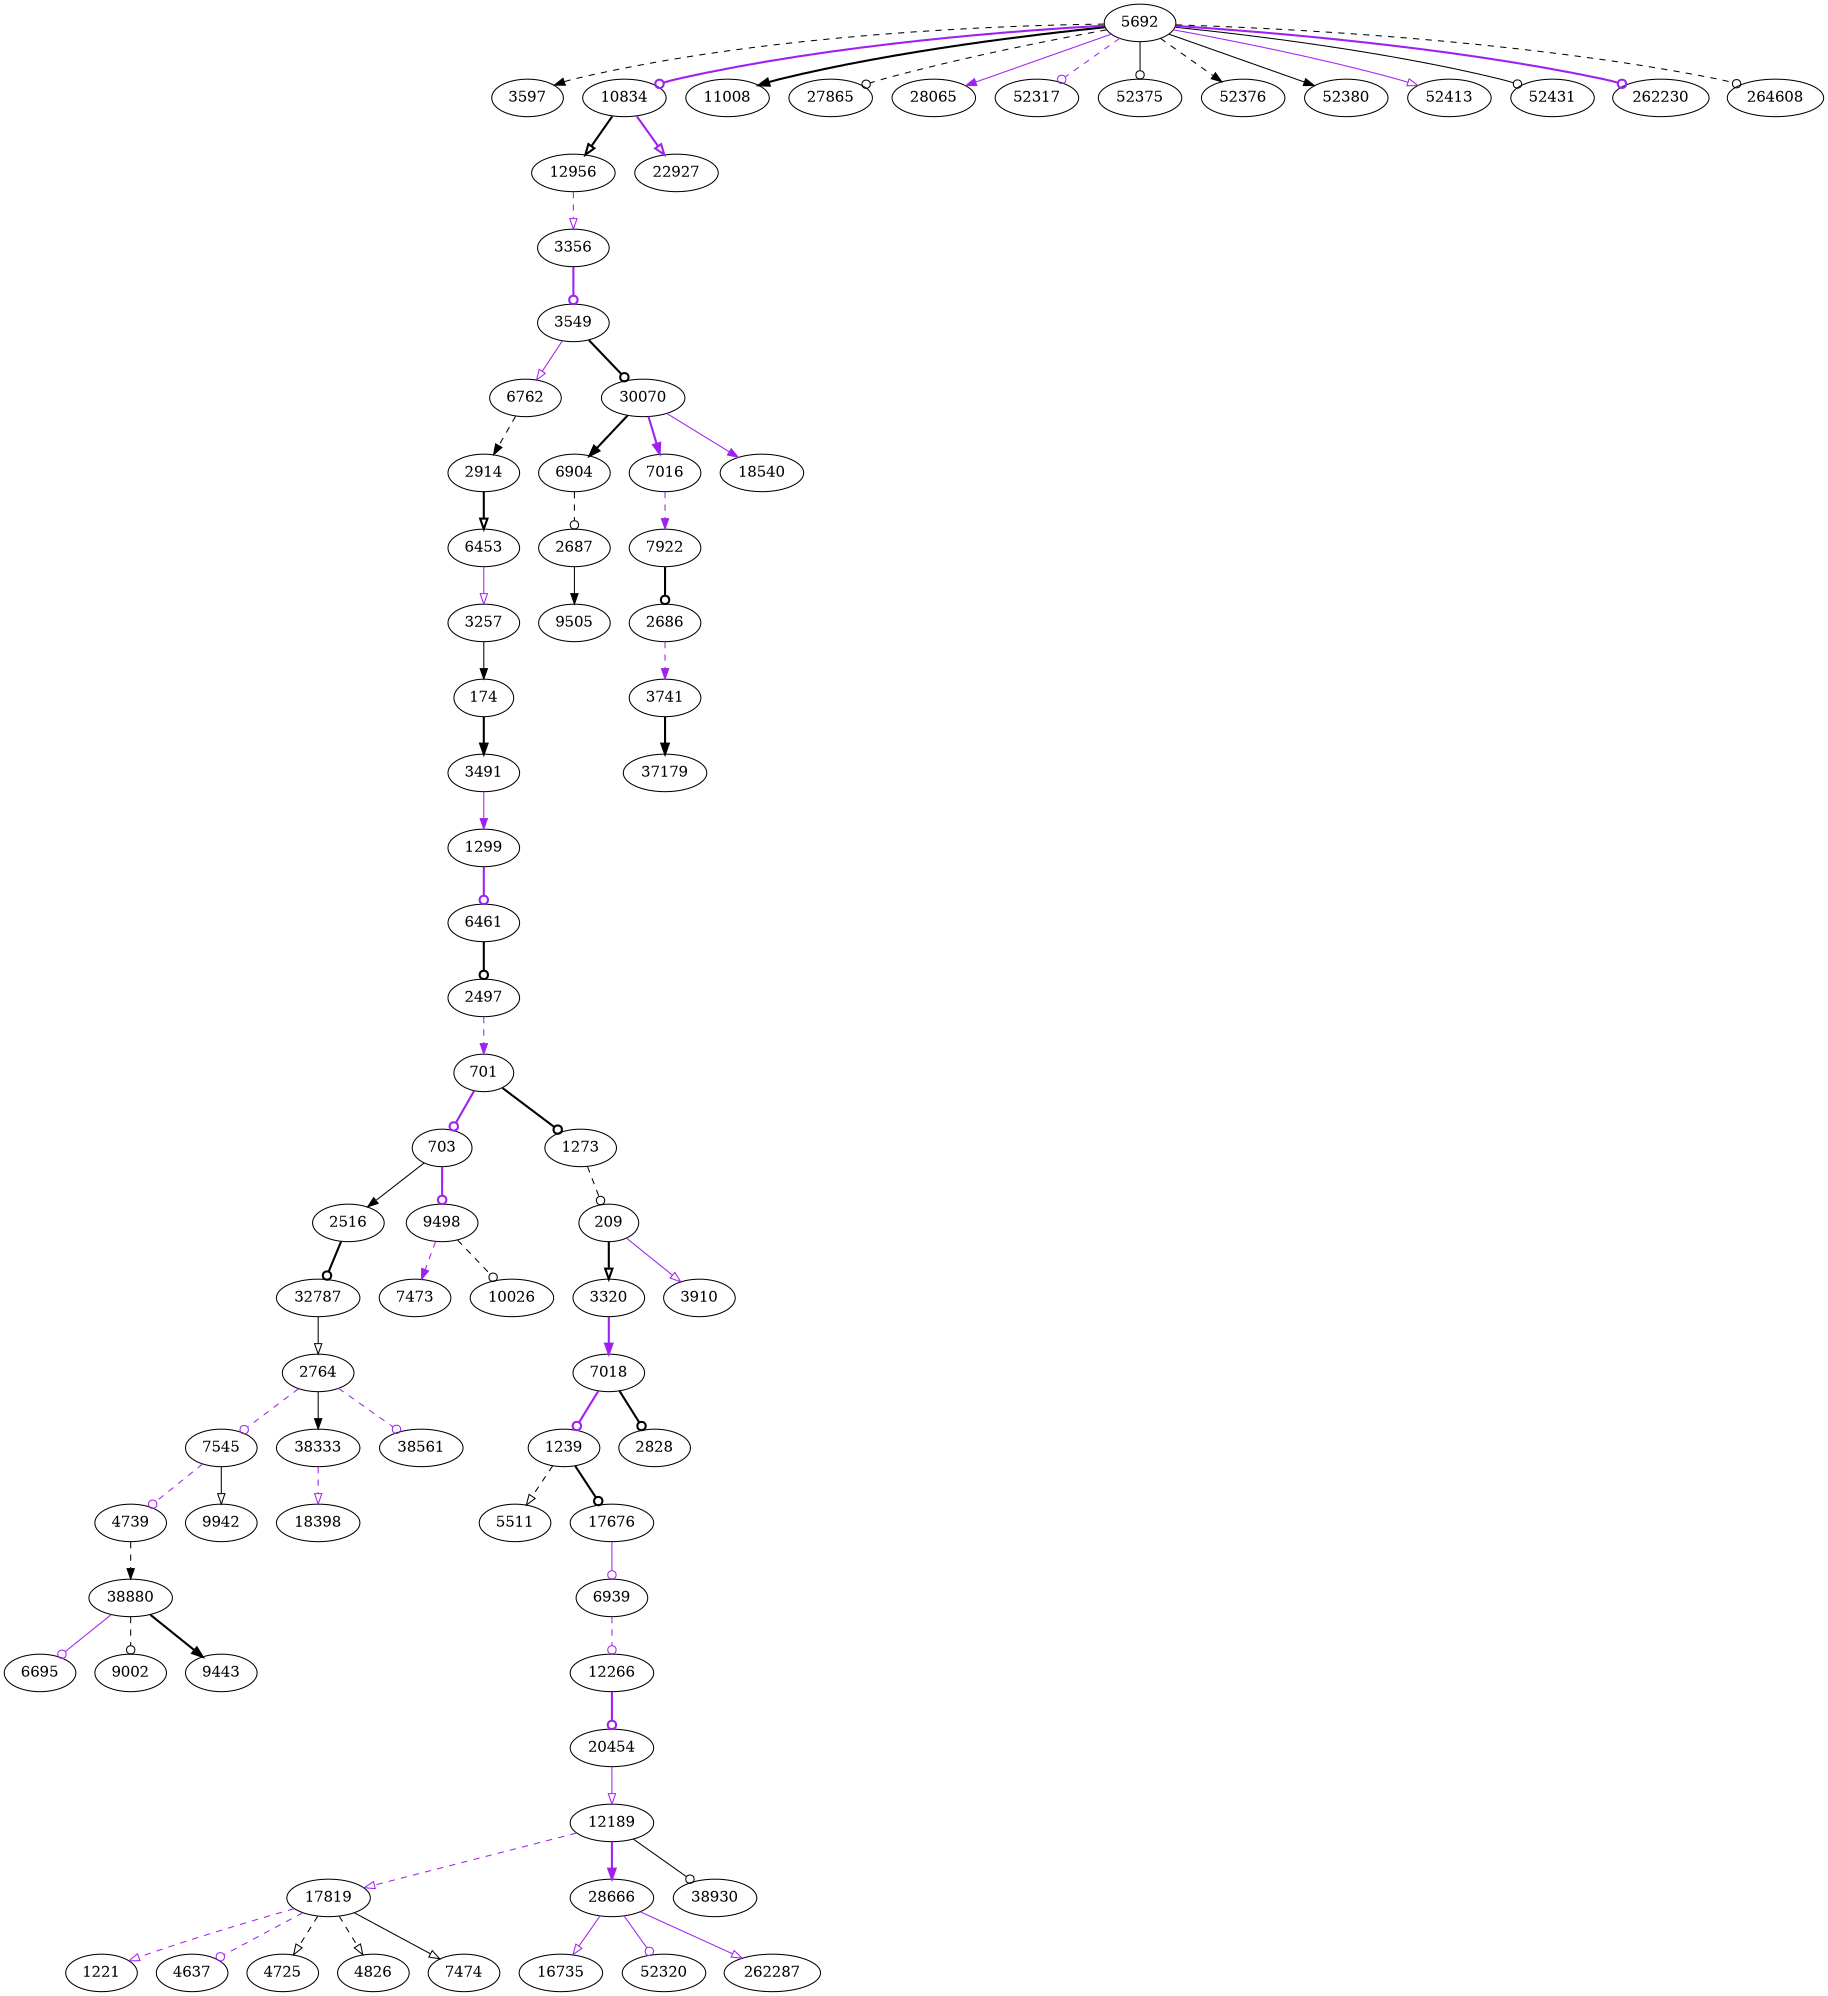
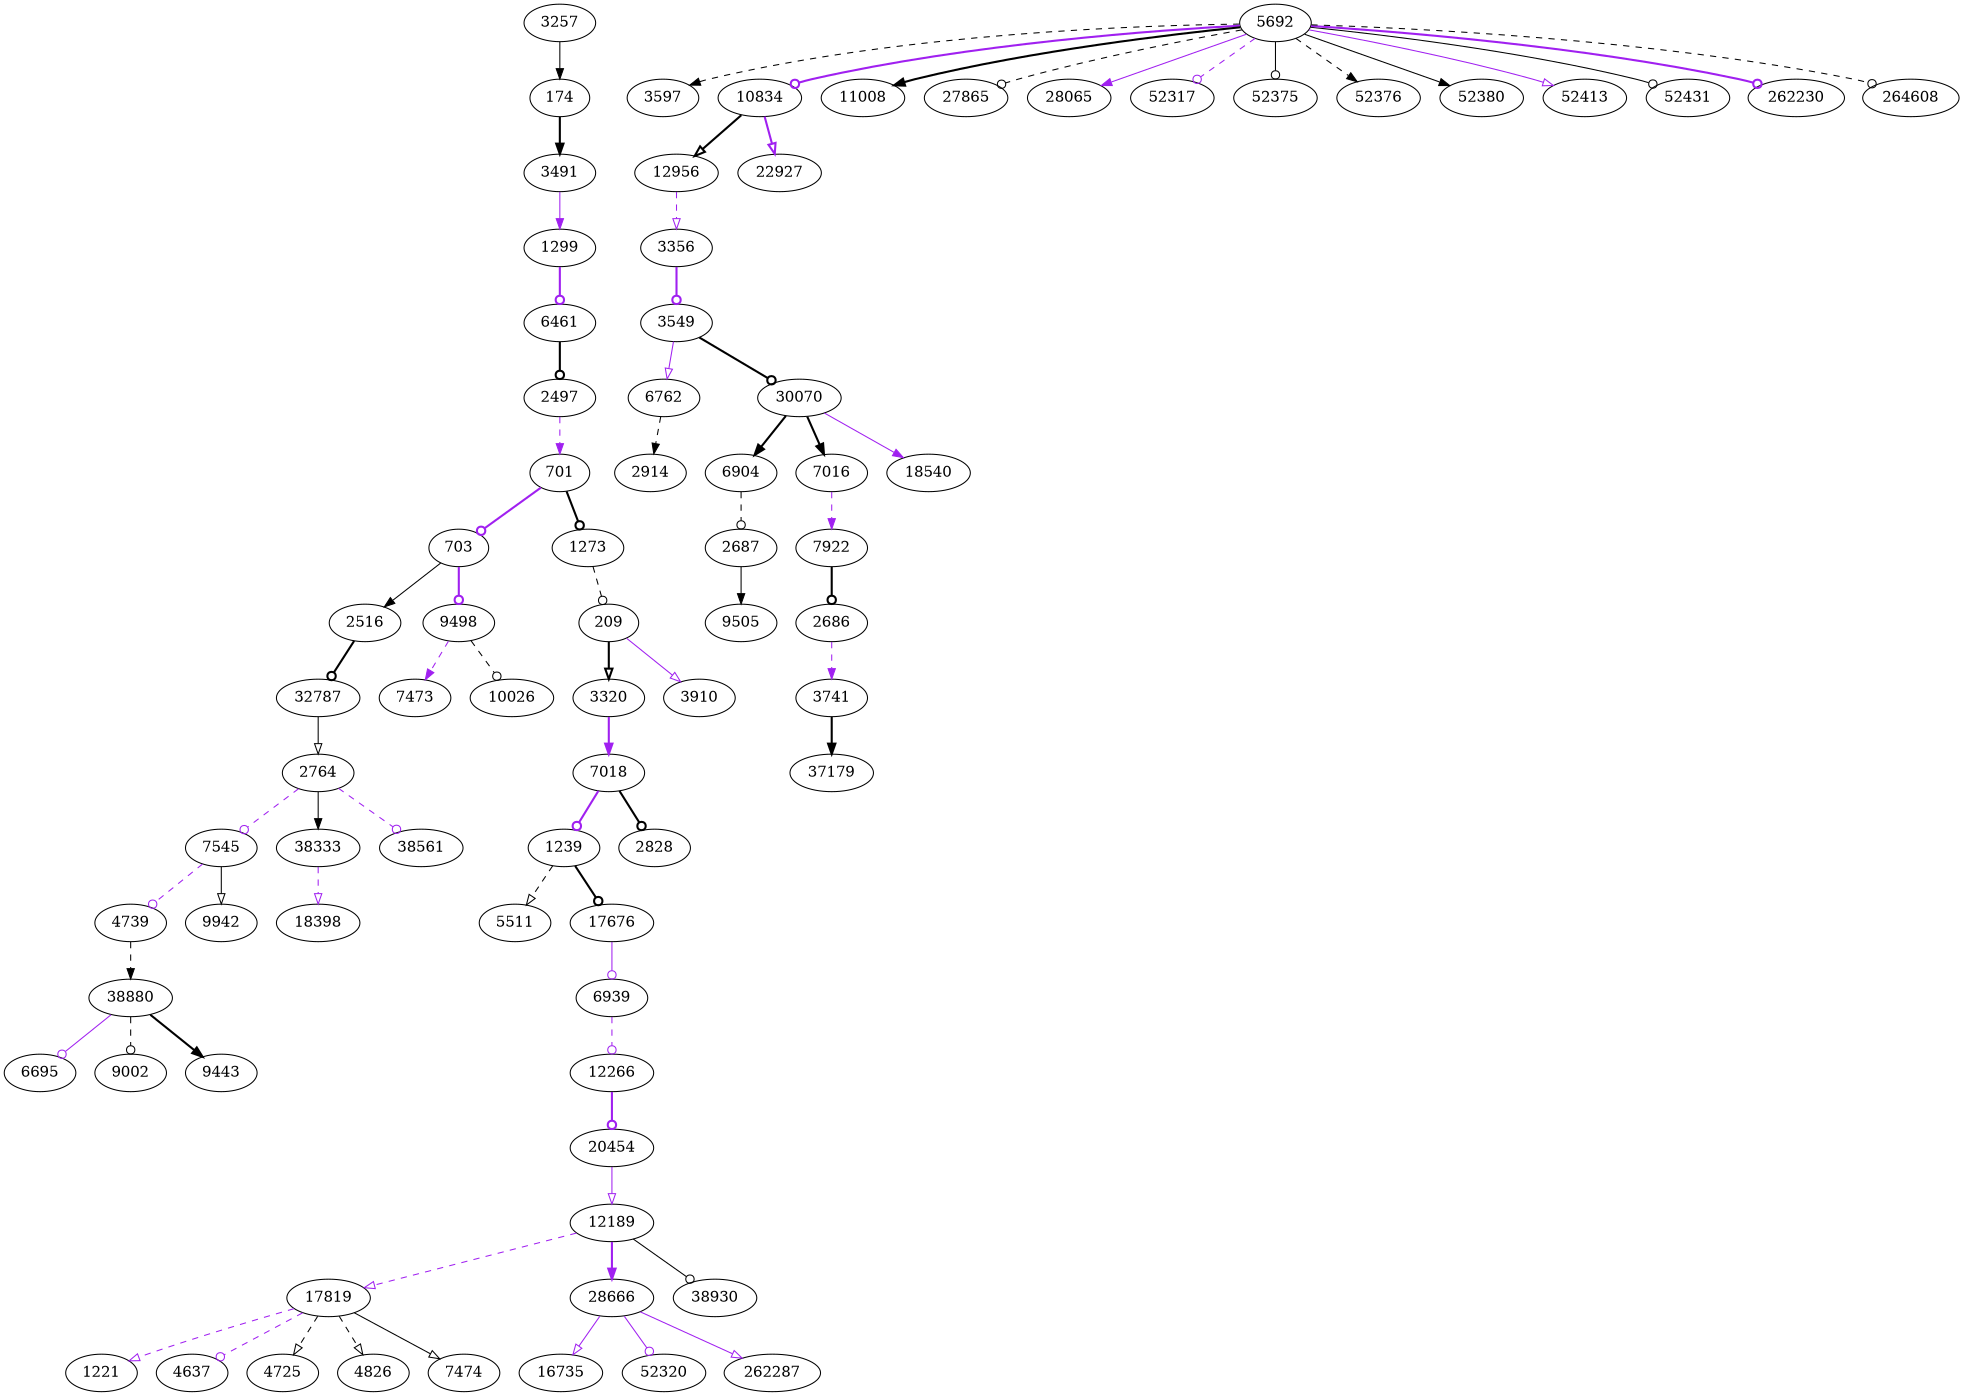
edge "30070" -> "7016": color purple -> black
node "6453": removed
